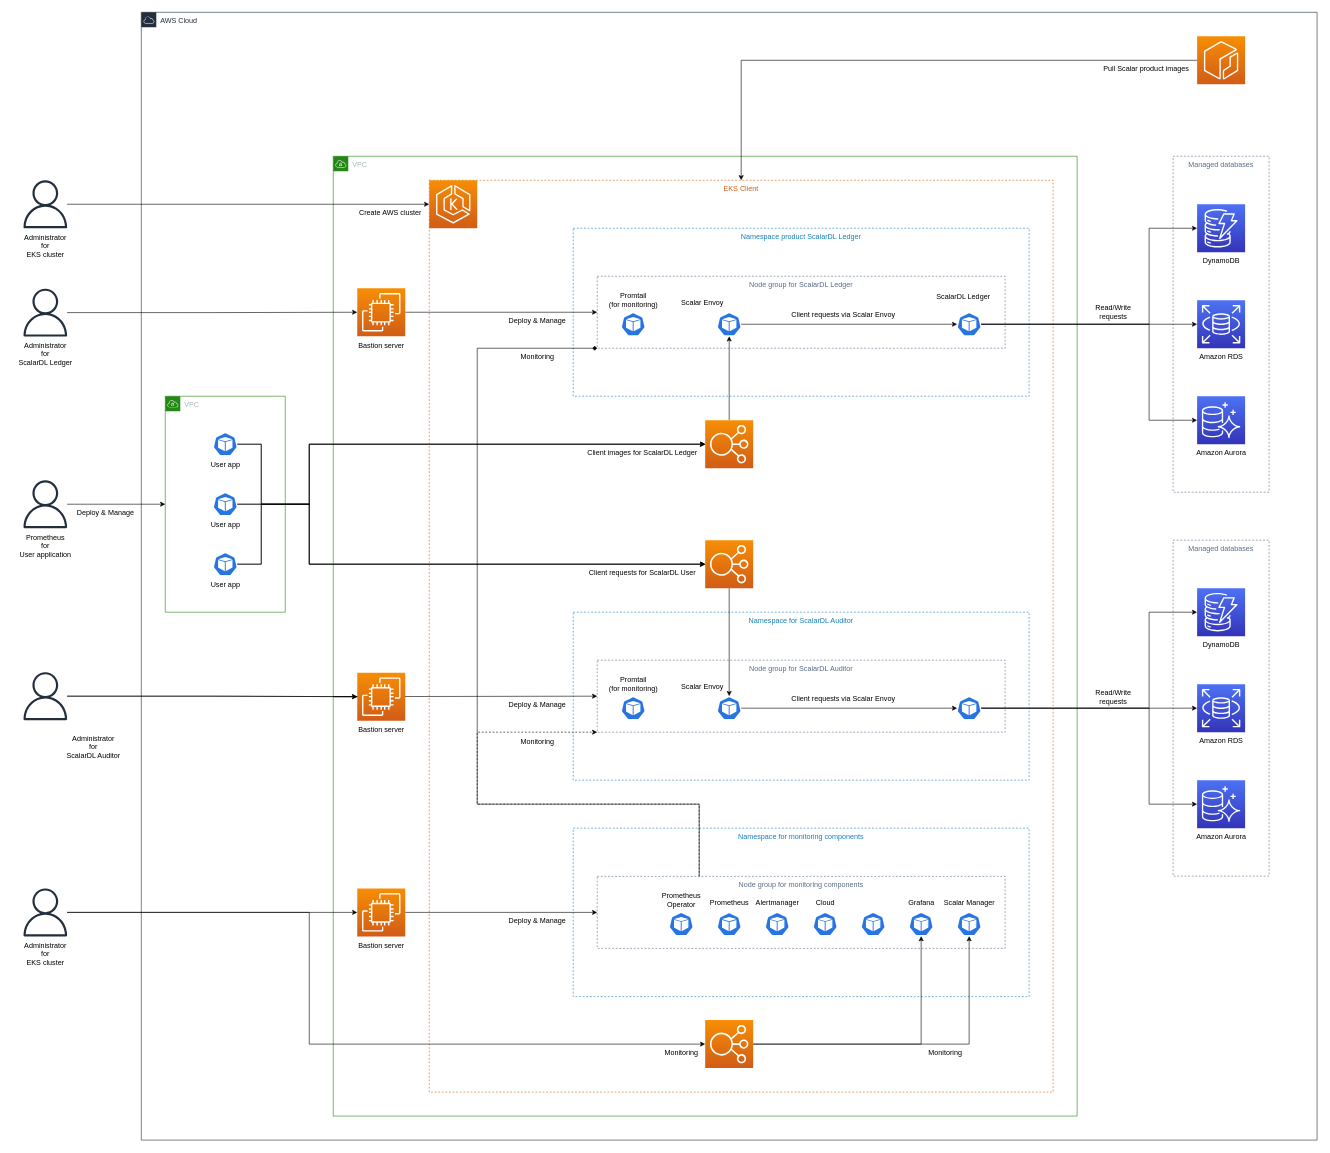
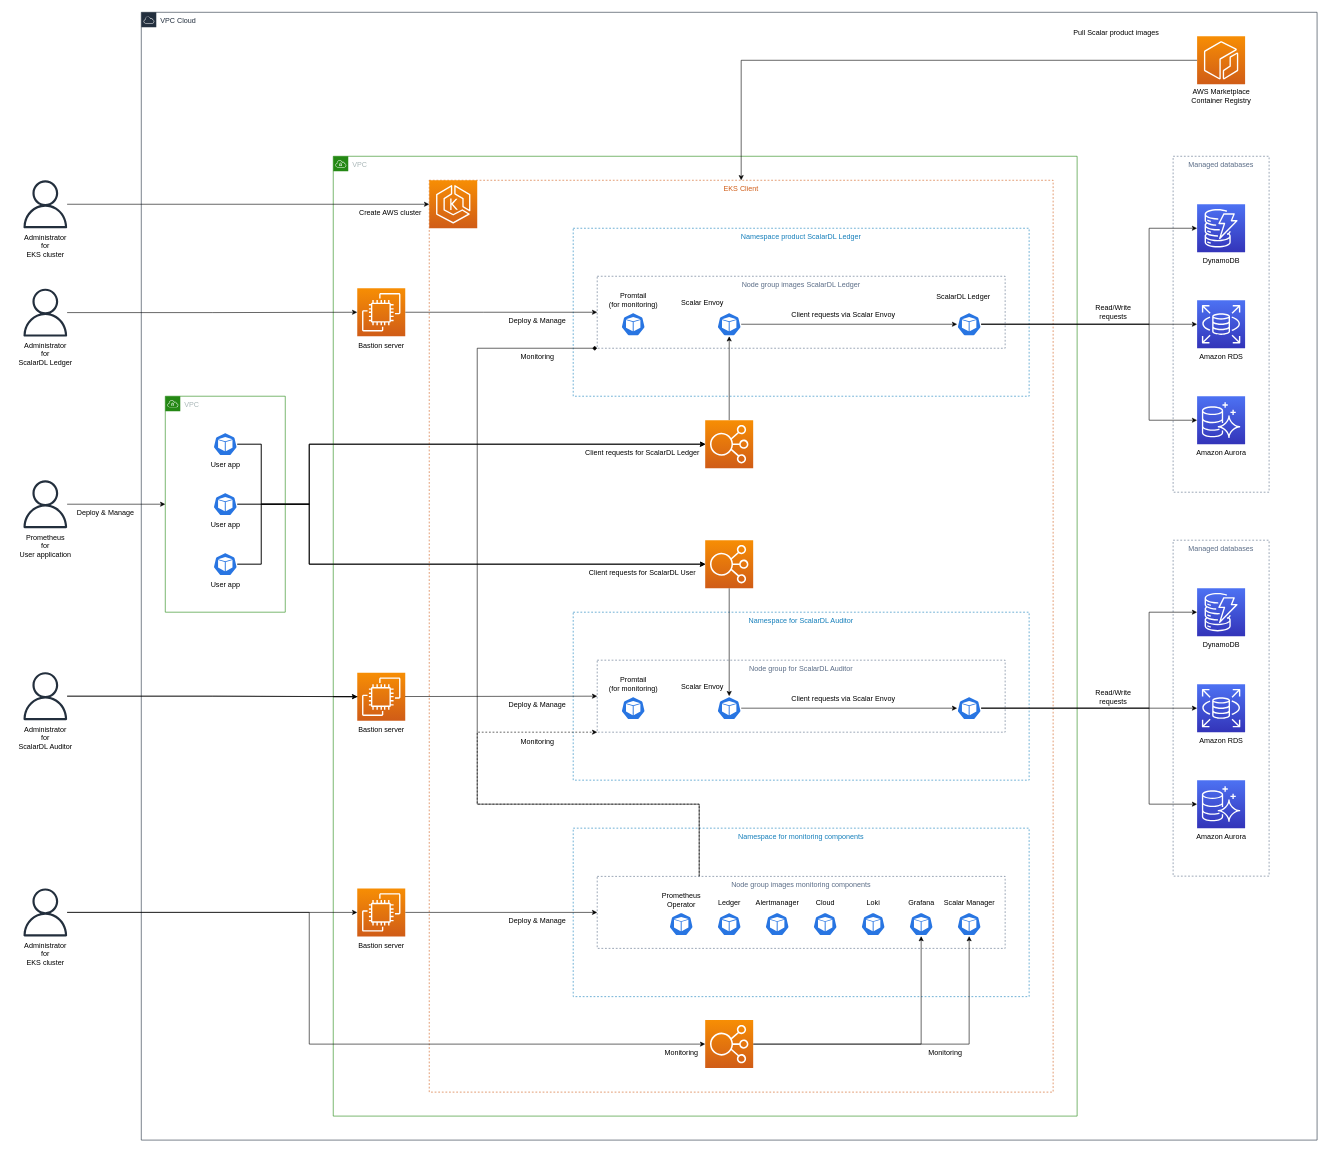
node "AWS Cloud": label "AWS Cloud" -> "VPC Cloud"
node "Pull Scalar product images": moved (1146, 69) -> (1116, 33)
node "AWS Marketplace Container Registry": added
node "Node group for ScalarDL Ledger": label "Node group for ScalarDL Ledger" -> "Node group images ScalarDL Ledger"
node "Client images for ScalarDL Ledger": label "Client images for ScalarDL Ledger" -> "Client requests for ScalarDL Ledger"
node "Administrator for ScalarDL Auditor": moved (93, 747) -> (45, 738)
node "Node group for monitoring components": label "Node group for monitoring components" -> "Node group images monitoring components"
node "Prometheus": label "Prometheus" -> "Ledger"
node "Loki": added
